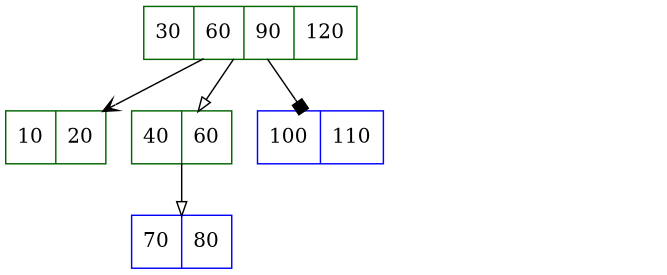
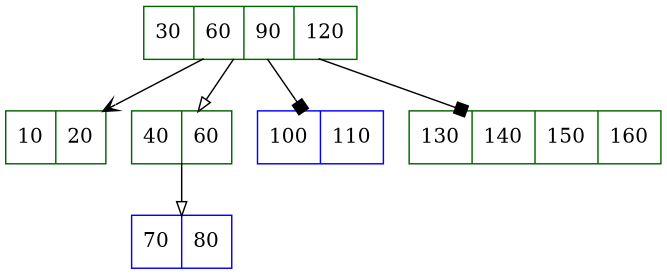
node "130": added
